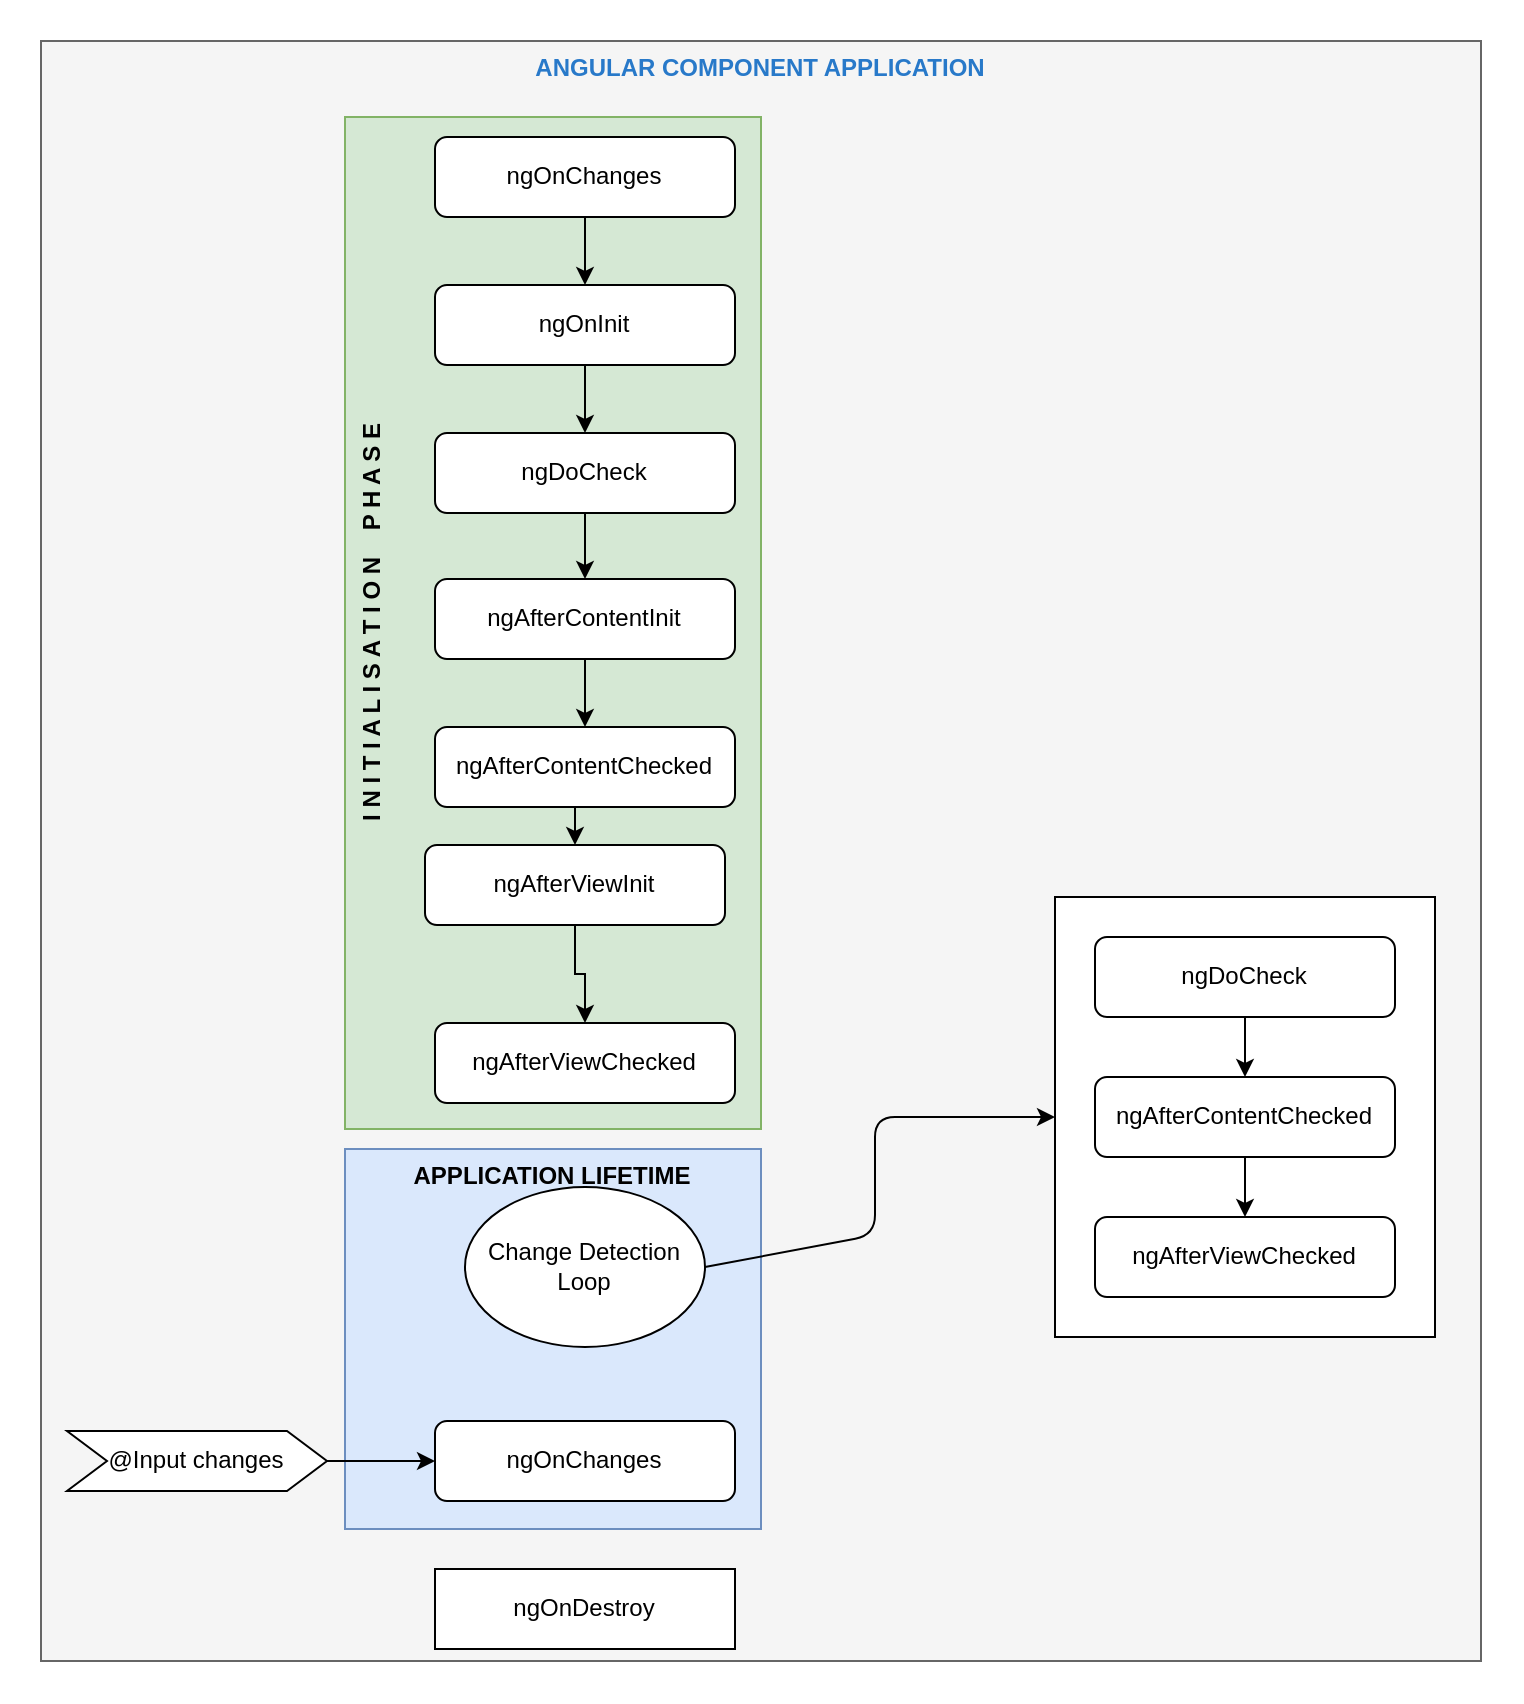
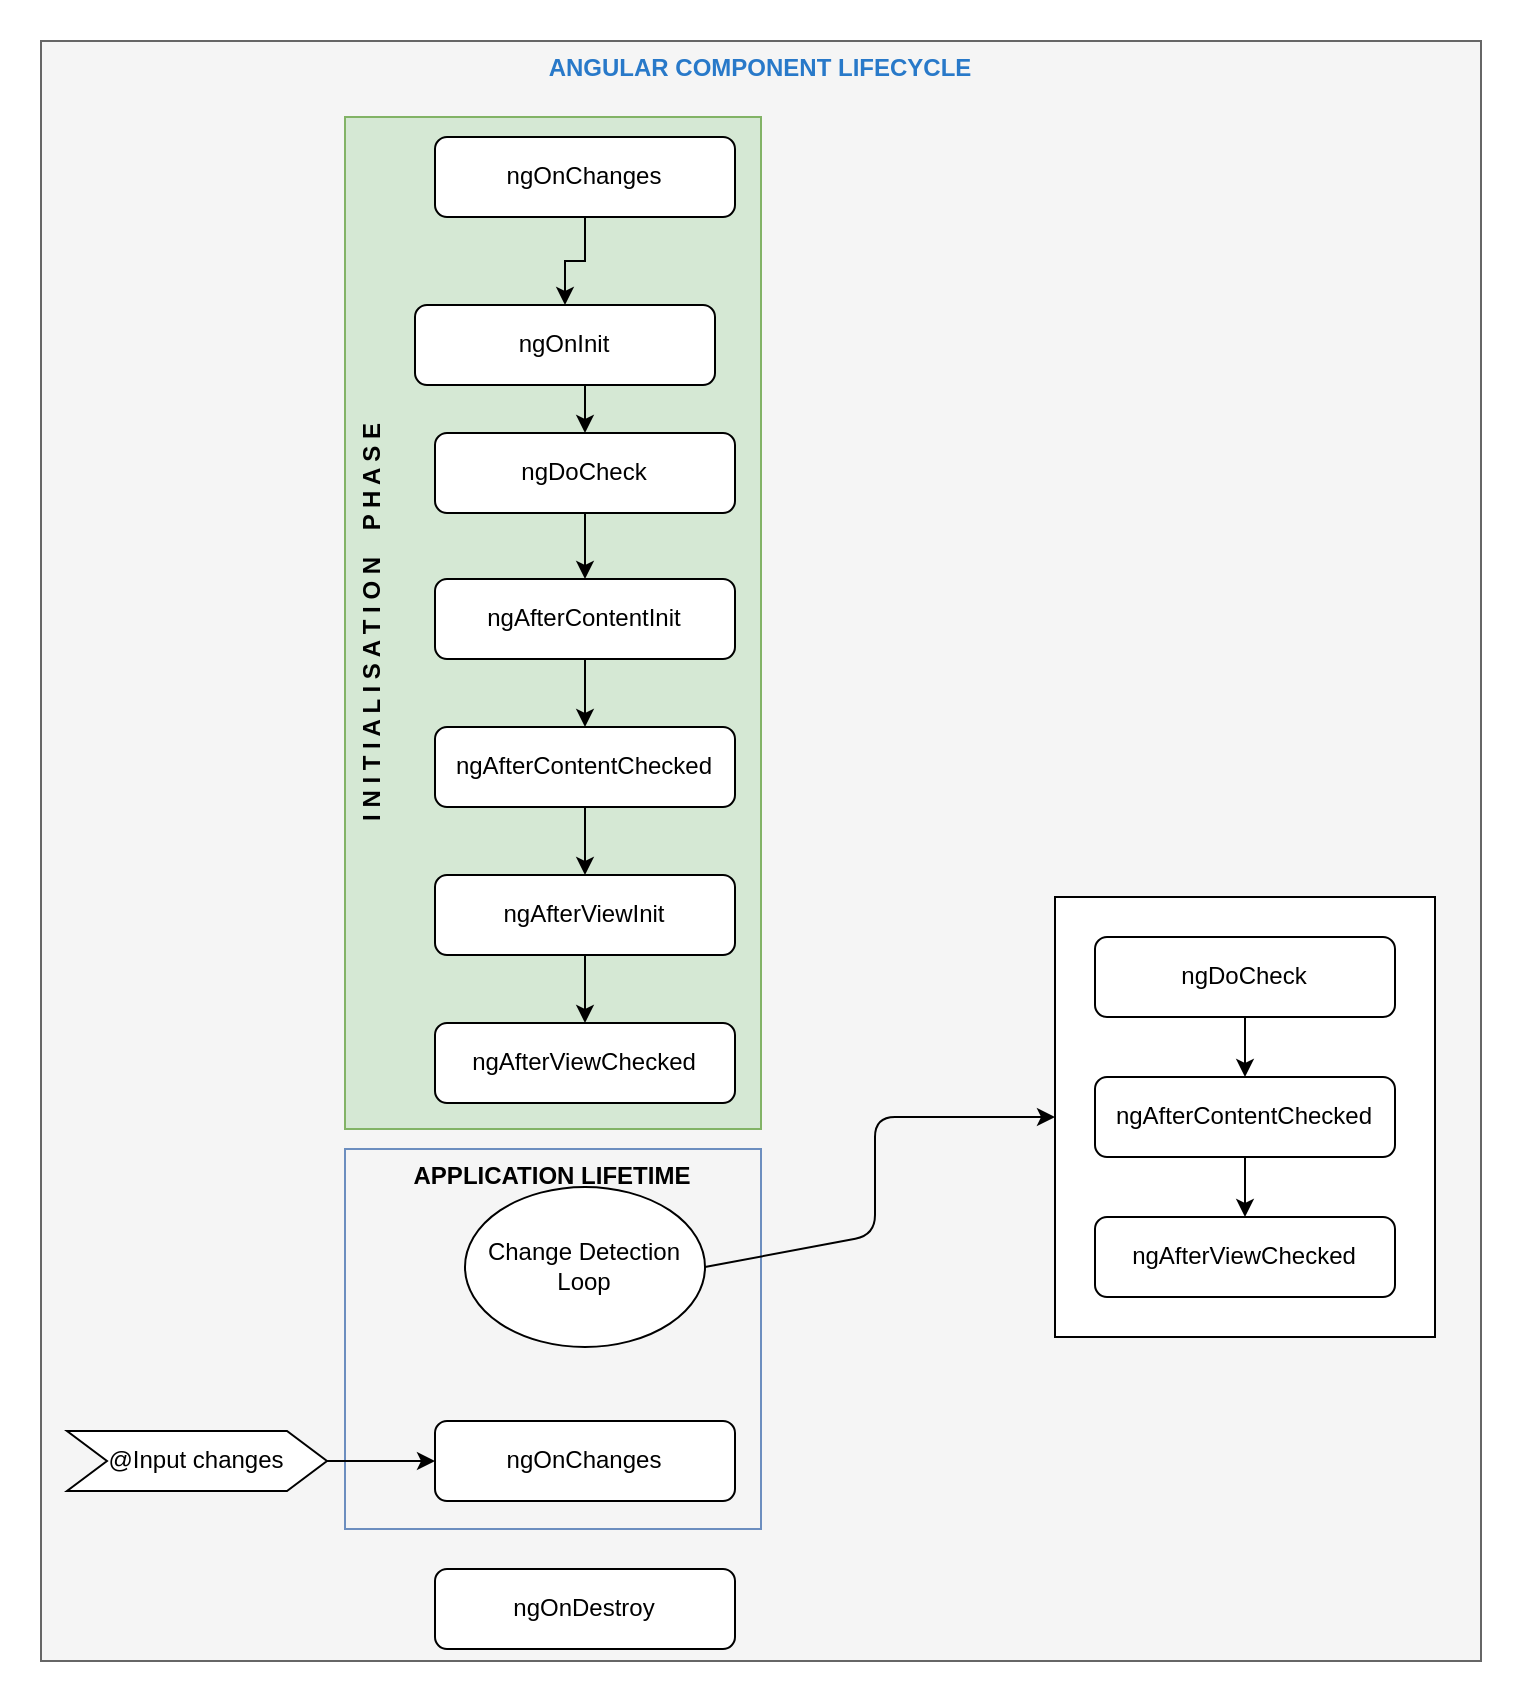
node "ANGULAR COMPONENT APPLICATION": label "ANGULAR COMPONENT APPLICATION" -> "ANGULAR COMPONENT LIFECYCLE"
node "ngOnInit": moved (585, 325) -> (565, 345)
node "ngAfterViewInit": moved (575, 885) -> (585, 915)
node "APPLICATION LIFETIME": fillcolor #dae8fc -> #f5f5f5
node "ngOnDestroy": shape rectangle -> rounded rectangle
